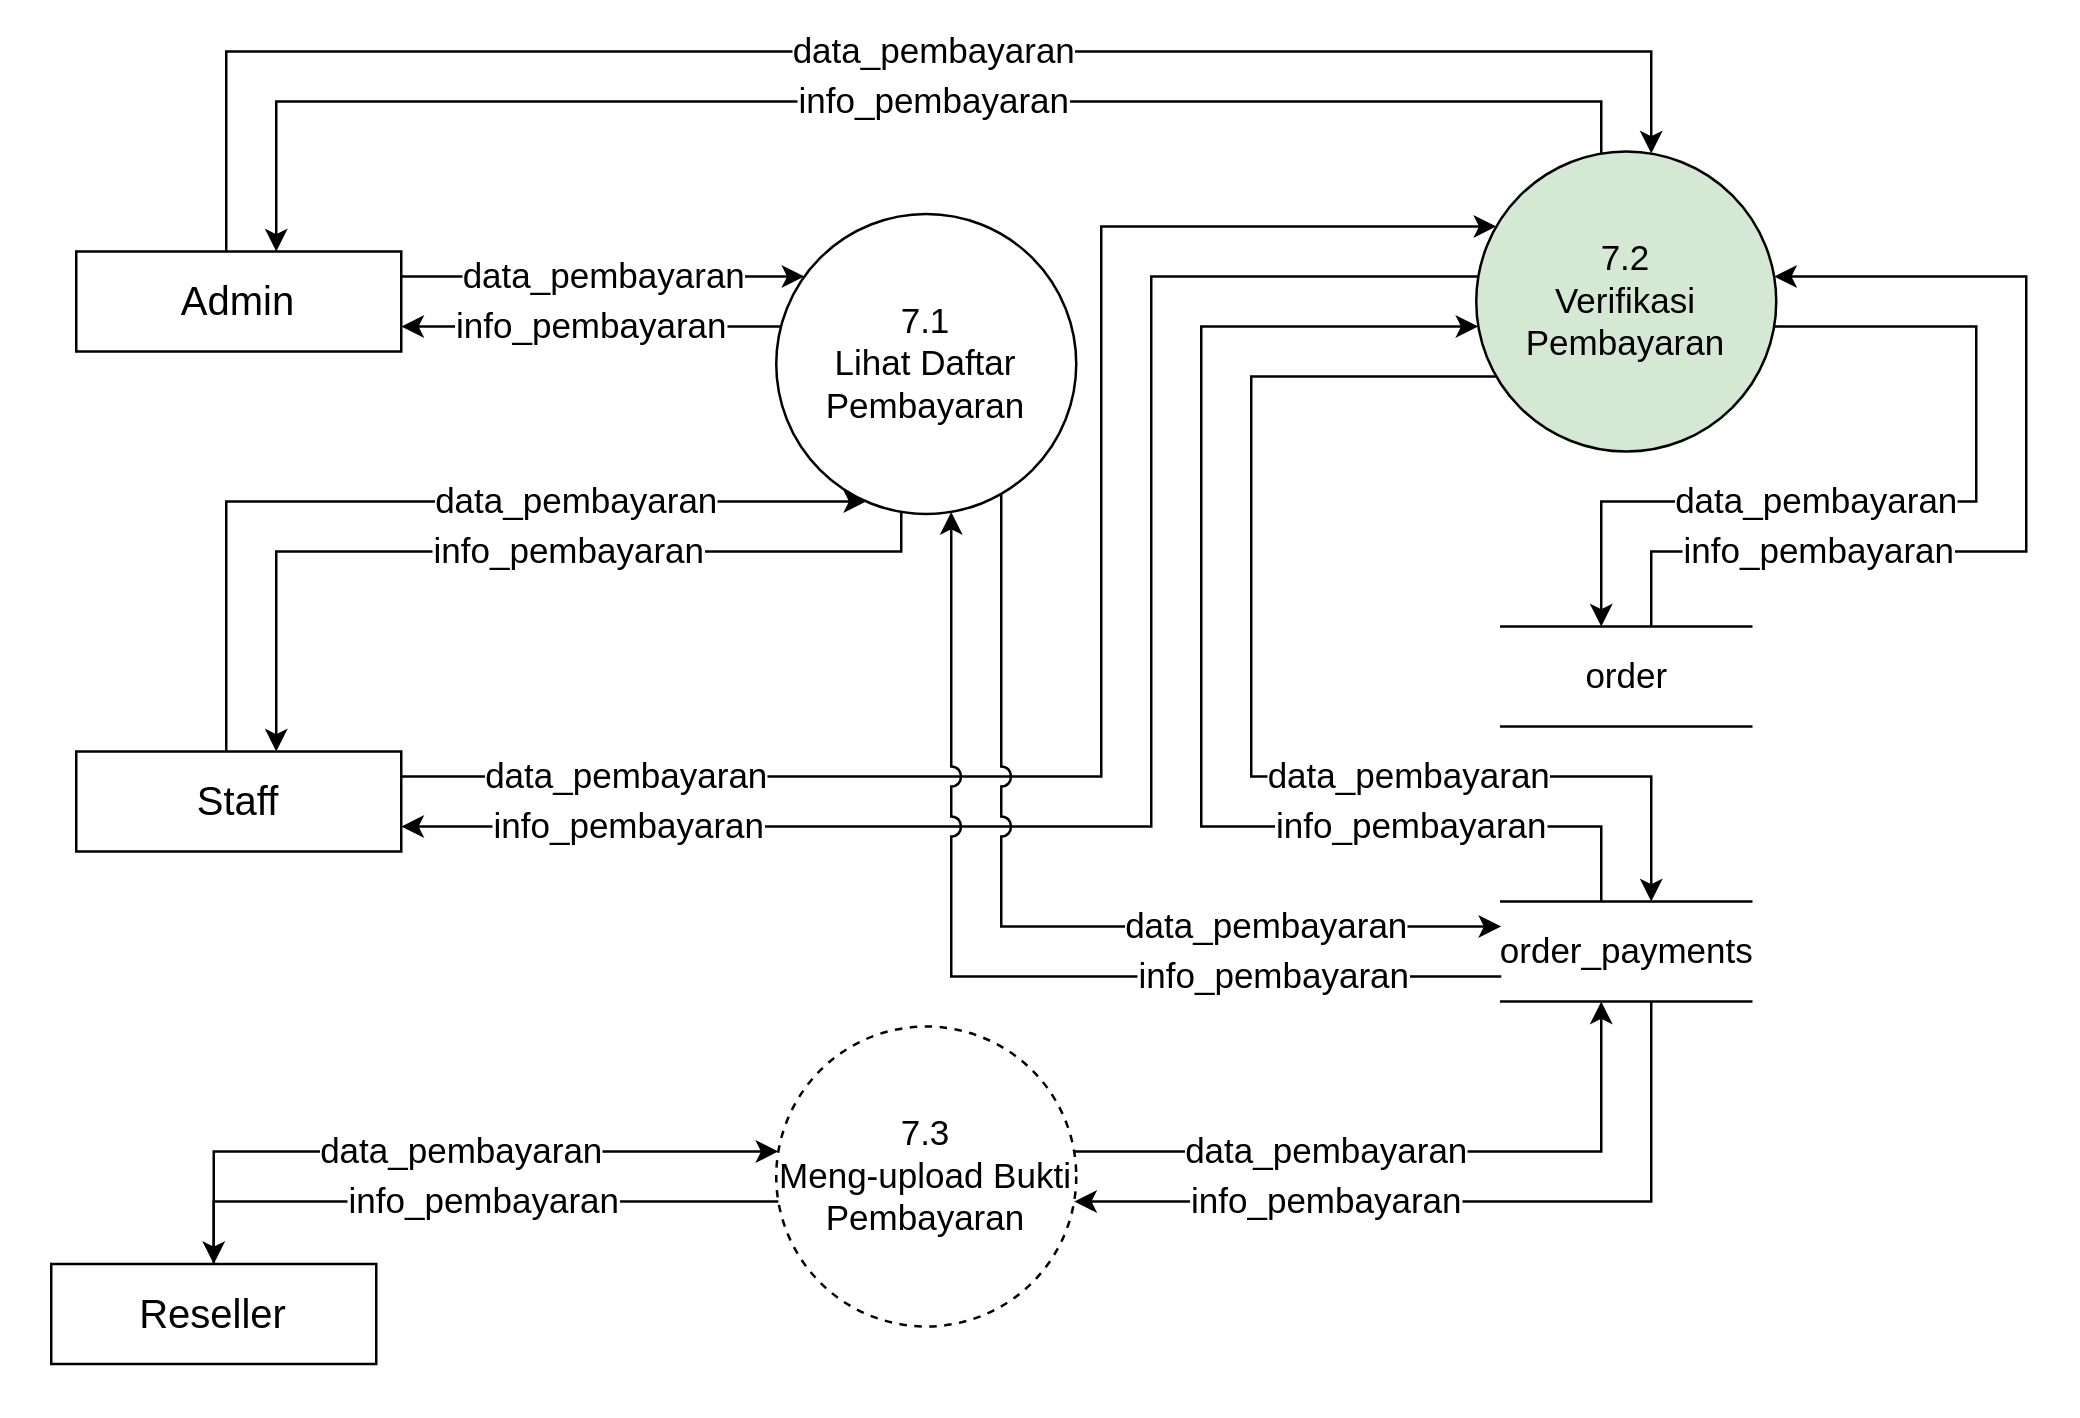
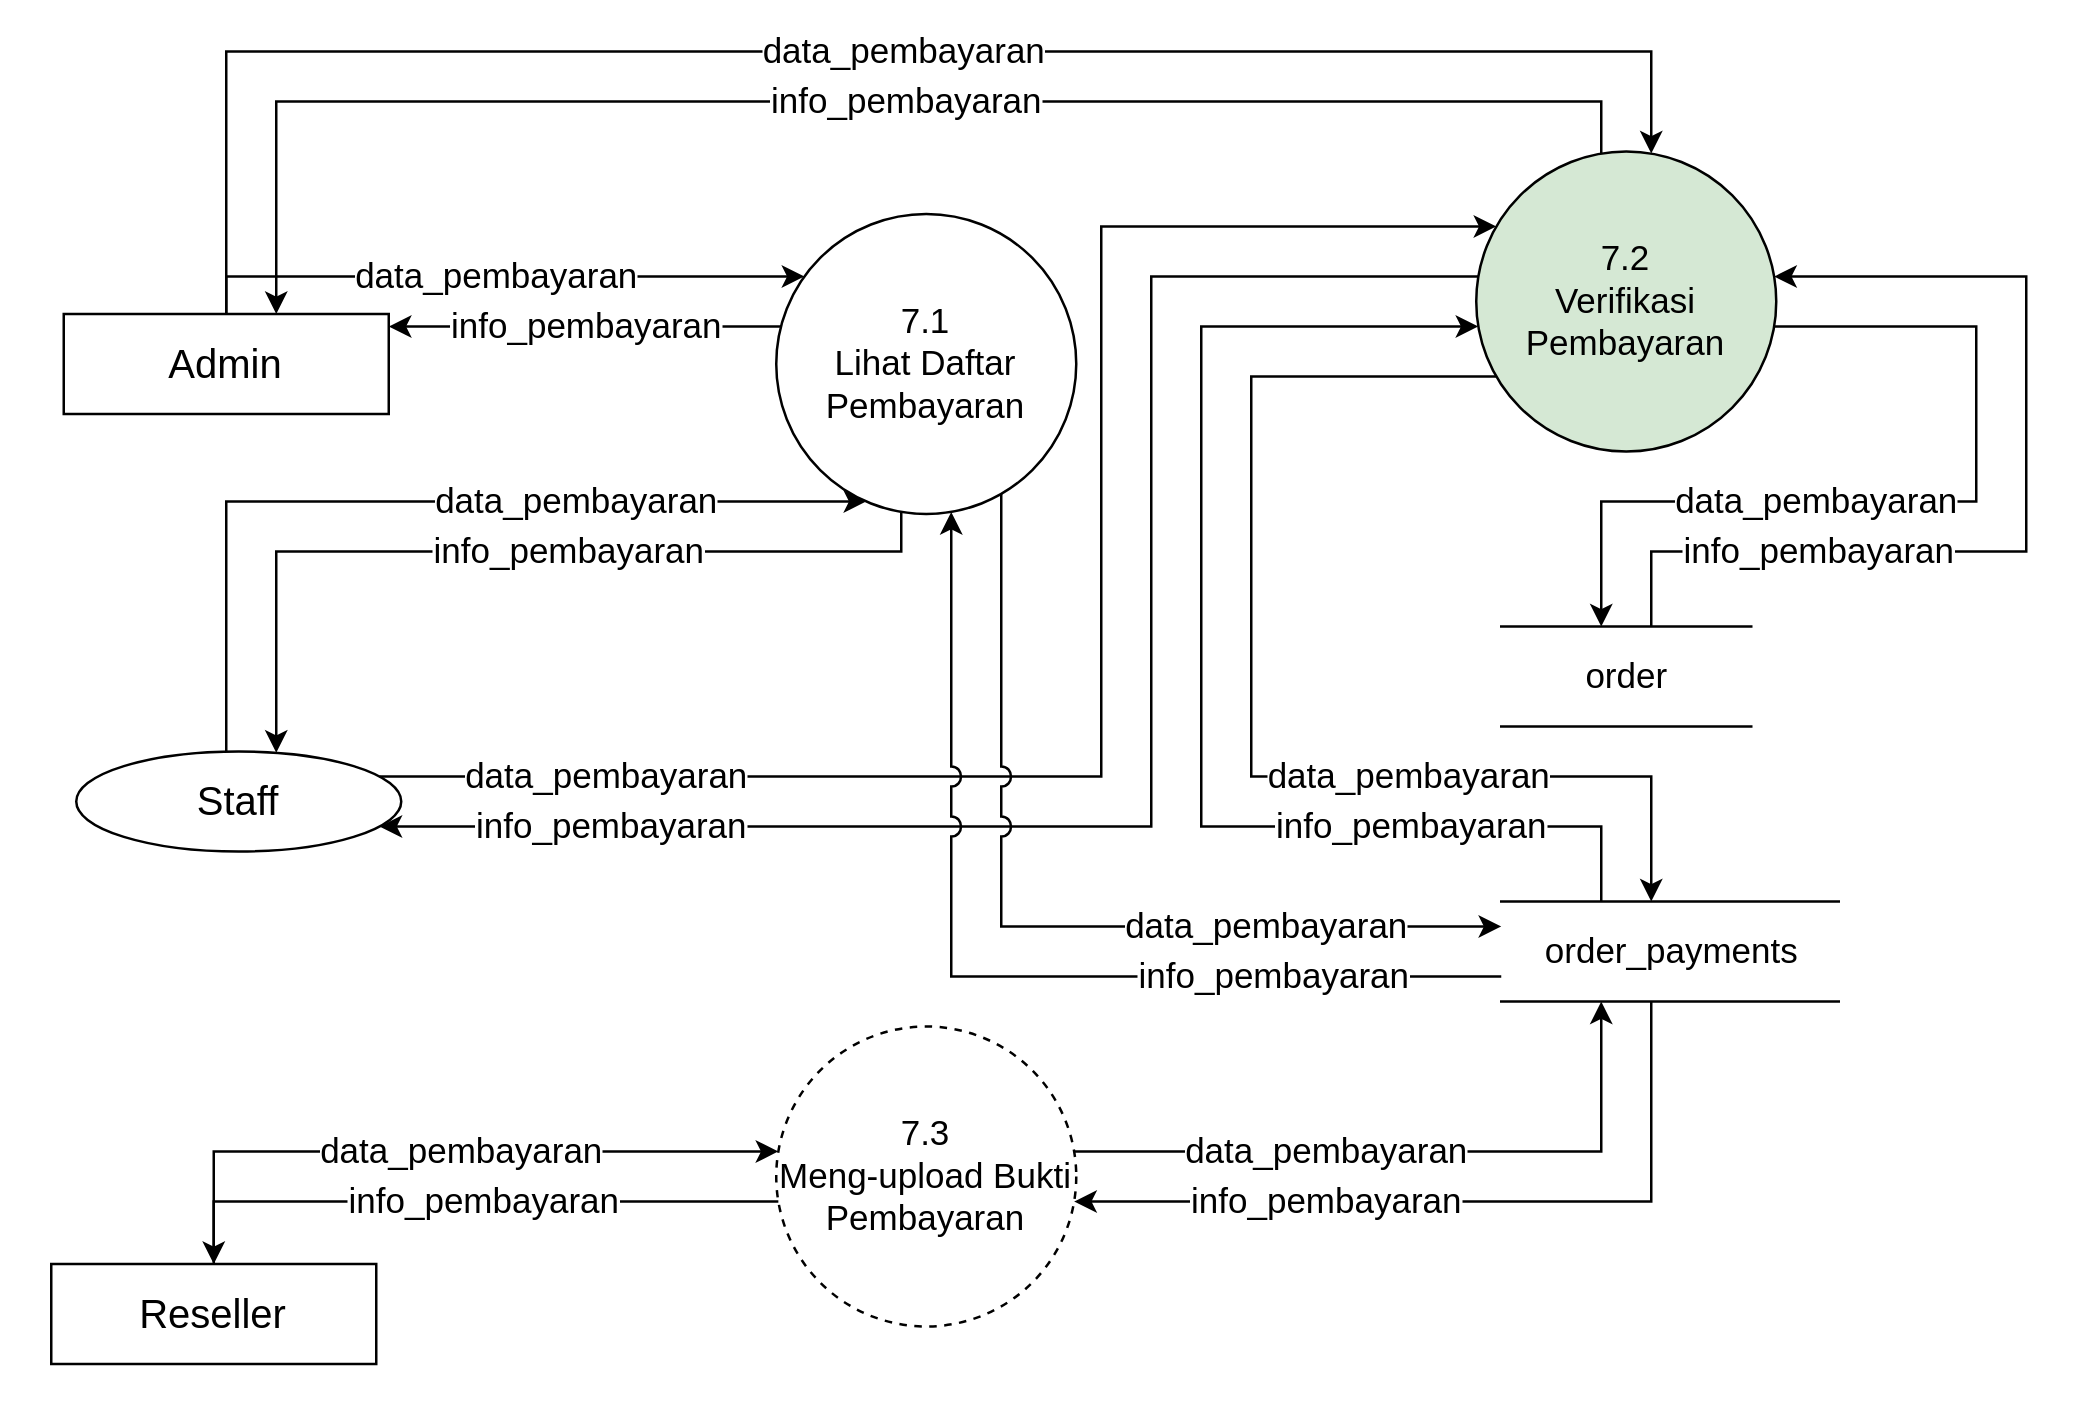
node "Admin": moved (239, 301) -> (226, 364)
node "Staff": shape rectangle -> ellipse
node "order_payments": size 250x100 -> 338x100
